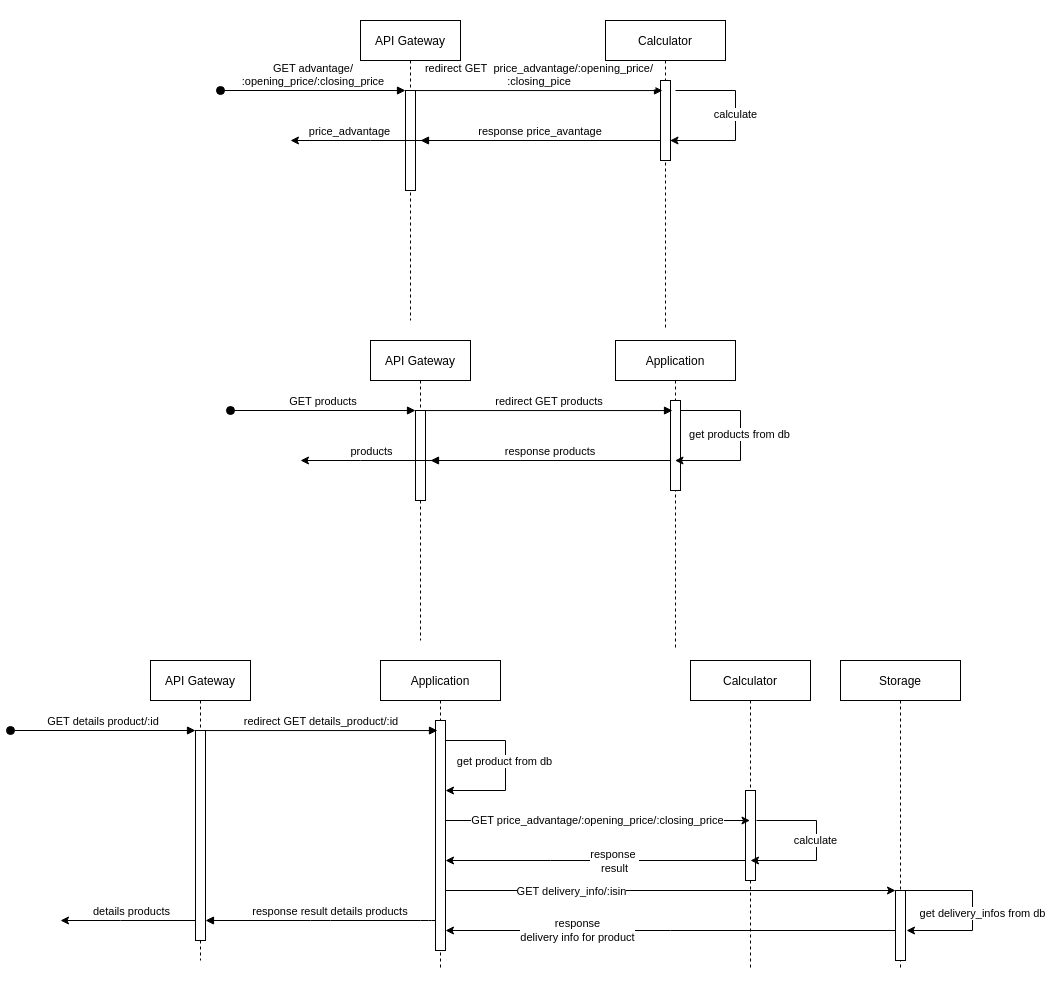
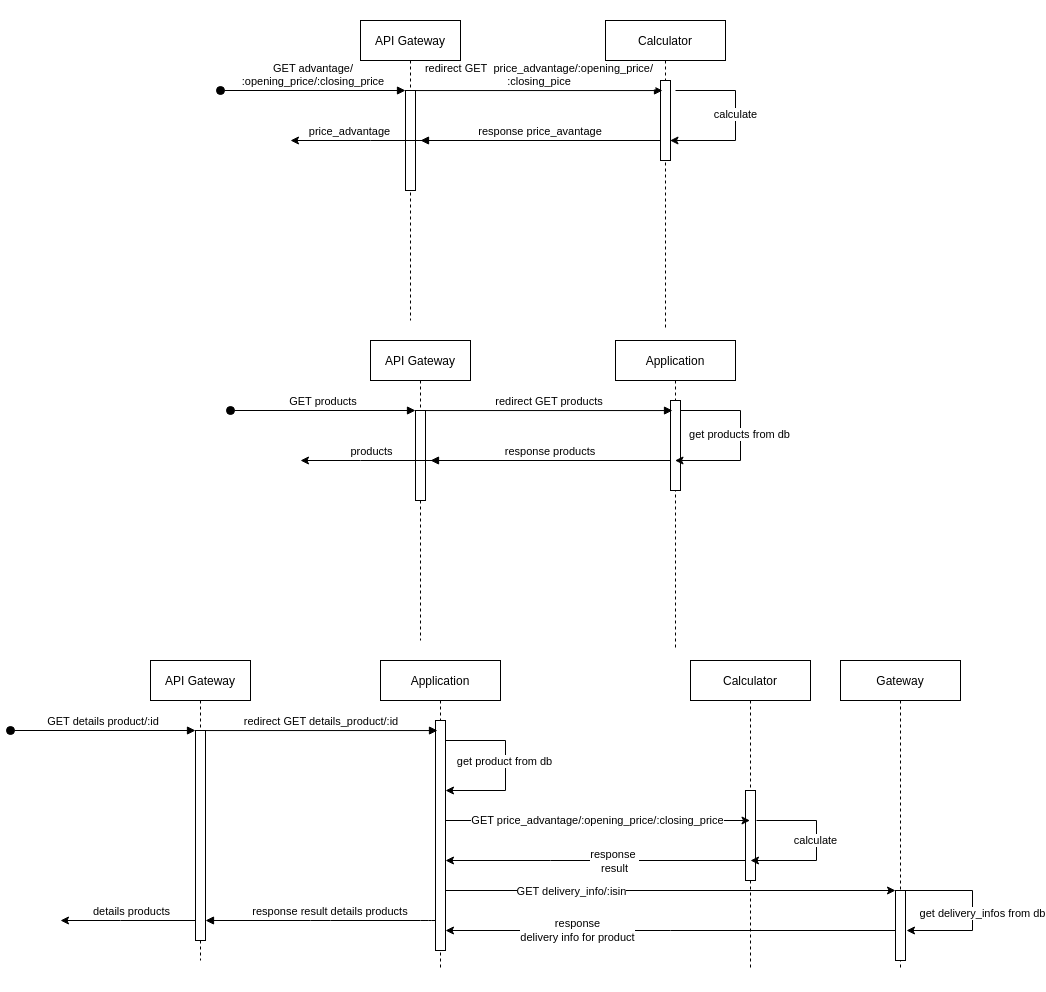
node "Storage": label "Storage" -> "Gateway"
